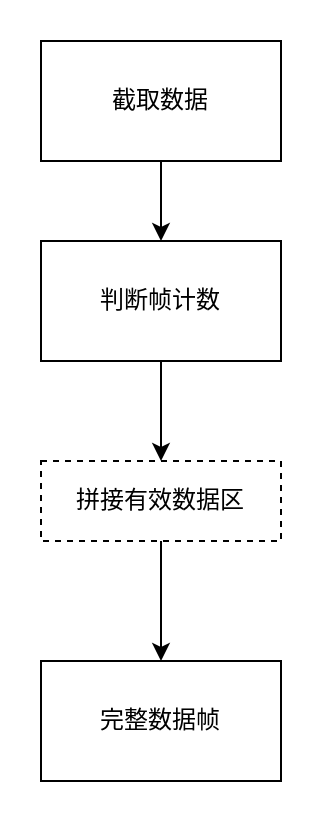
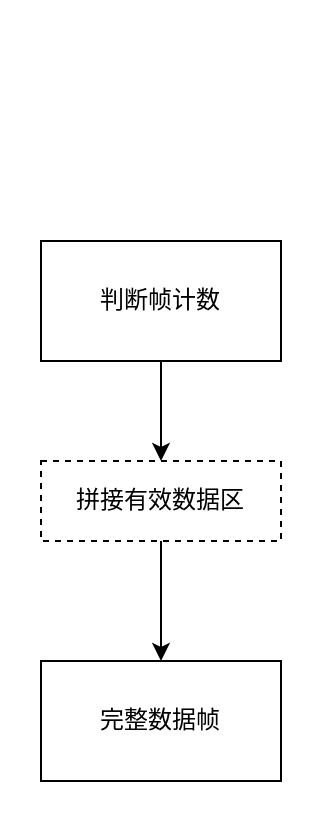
node "截取数据": removed
edge "截取数据" -> "判断帧计数": removed
